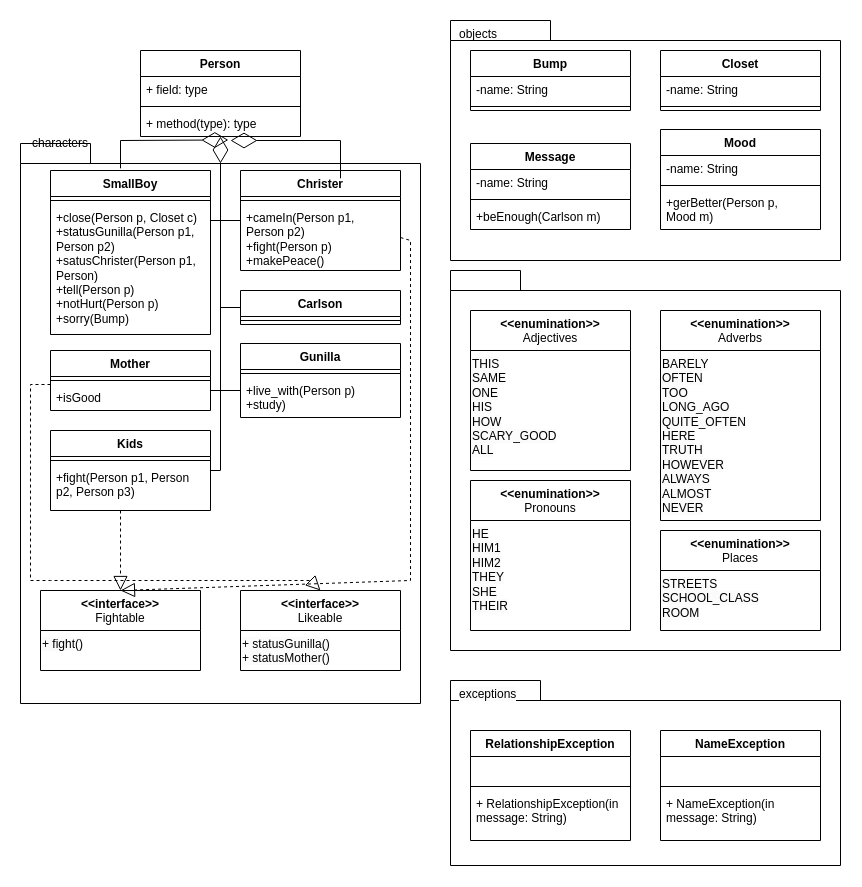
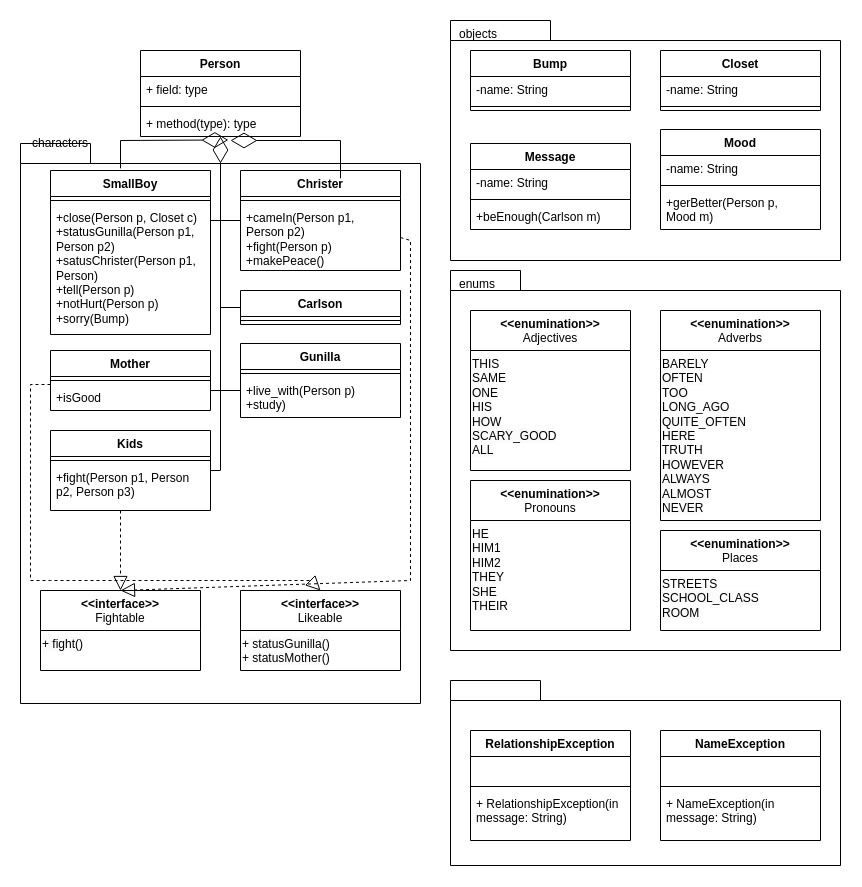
node "enums": added
node "exceptions": removed
